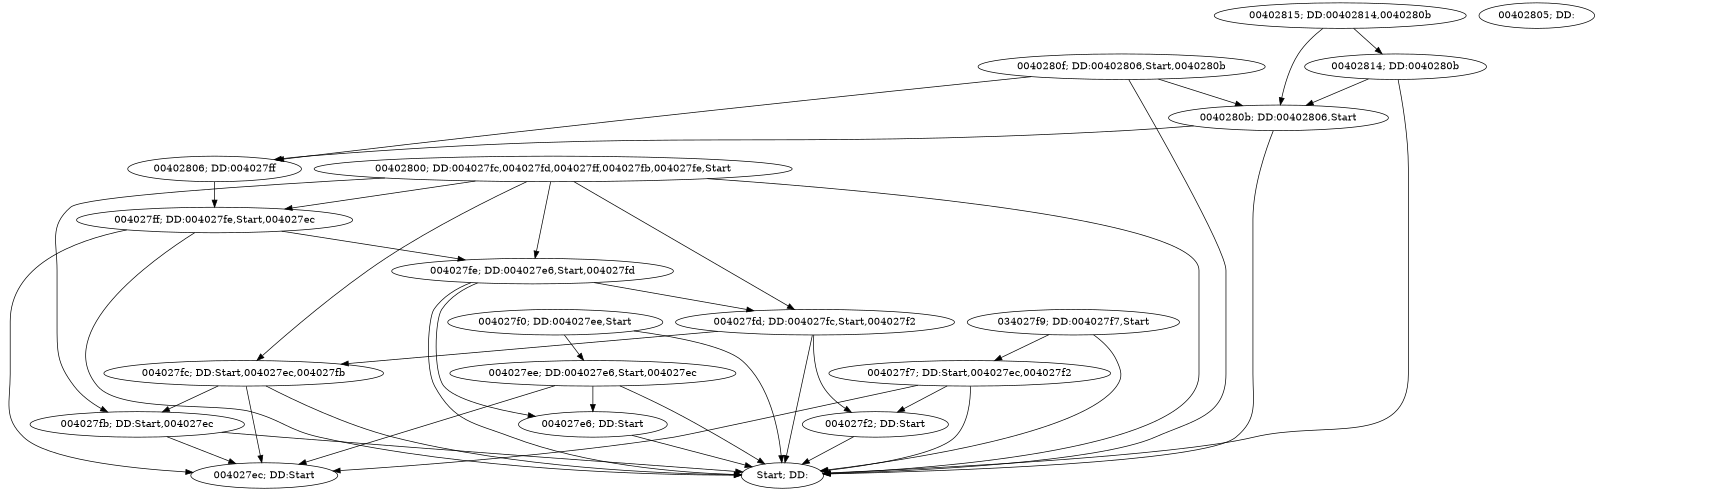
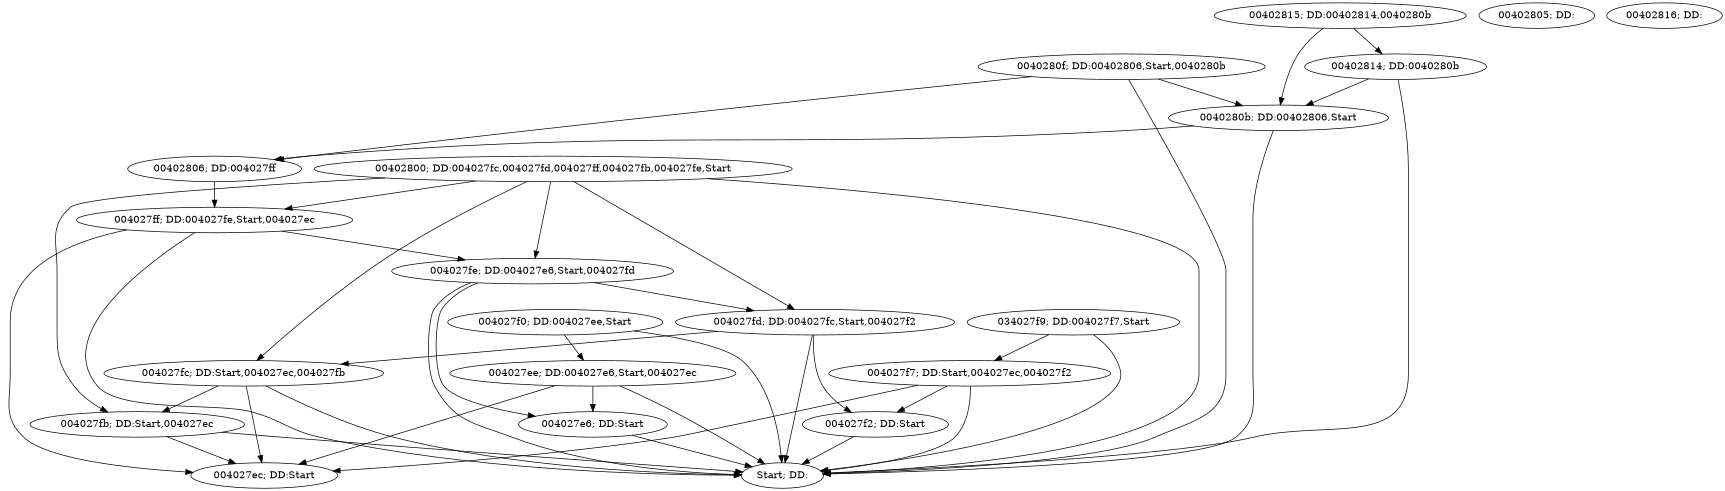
node "00402816; DD:": added
